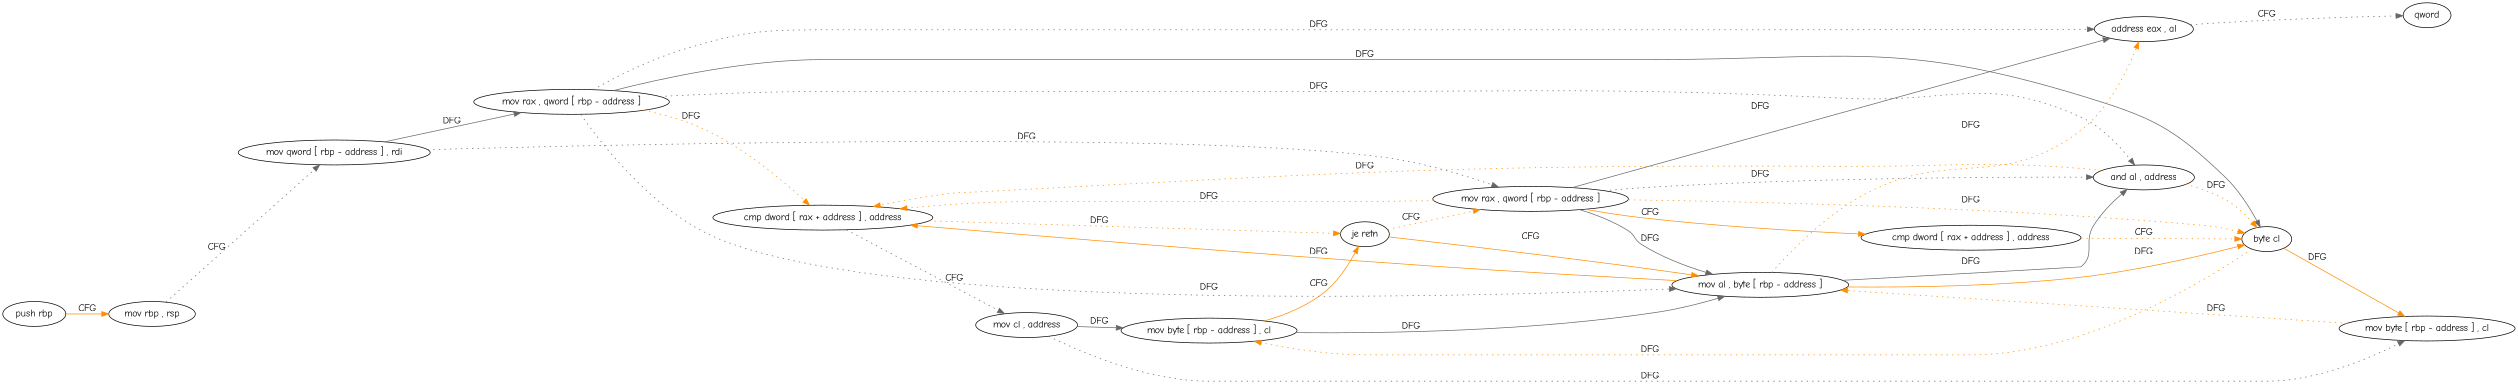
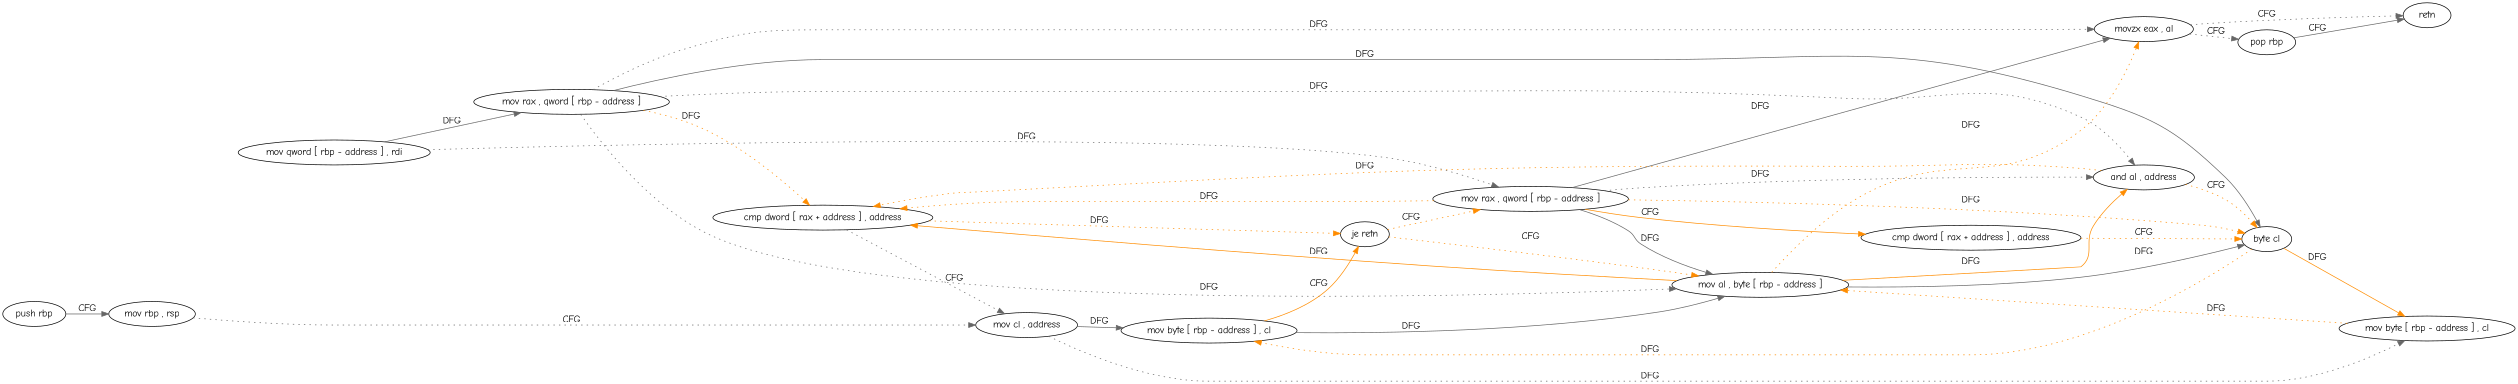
node "qword": label "qword" -> "retn"
node "address eax , al": label "address eax , al" -> "movzx eax , al"
node "pop rbp": added
edge "and al , address" -> "byte cl": label "DFG" -> "CFG"
edge "mov rbp , rsp" -> "mov qword [ rbp - address ] , rdi": now "mov rbp , rsp" -> "mov cl , address"
edge "je retn" -> "mov al , byte [ rbp - address ]": style solid -> dotted
edge "mov al , byte [ rbp - address ]" -> "and al , address": color gray40 -> darkorange
edge "mov al , byte [ rbp - address ]" -> "byte cl": color darkorange -> gray40
edge "push rbp" -> "mov rbp , rsp": color darkorange -> gray40
